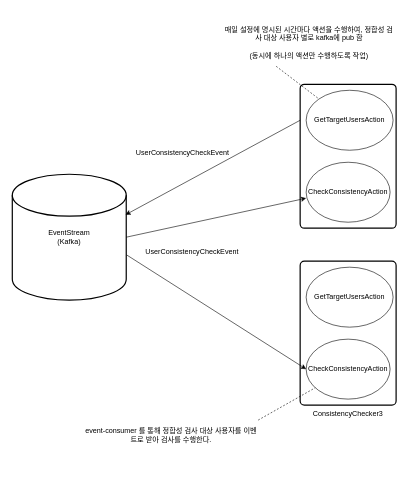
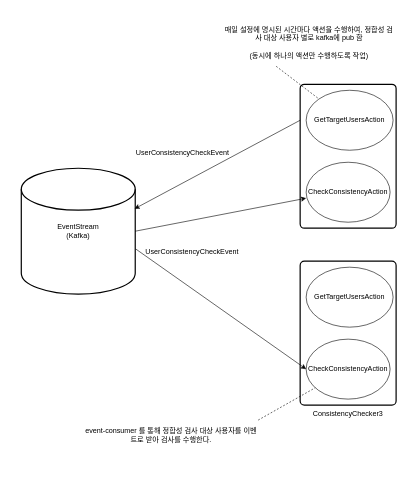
node "EventStream (Kafka)": moved (69, 237) -> (78, 231)
